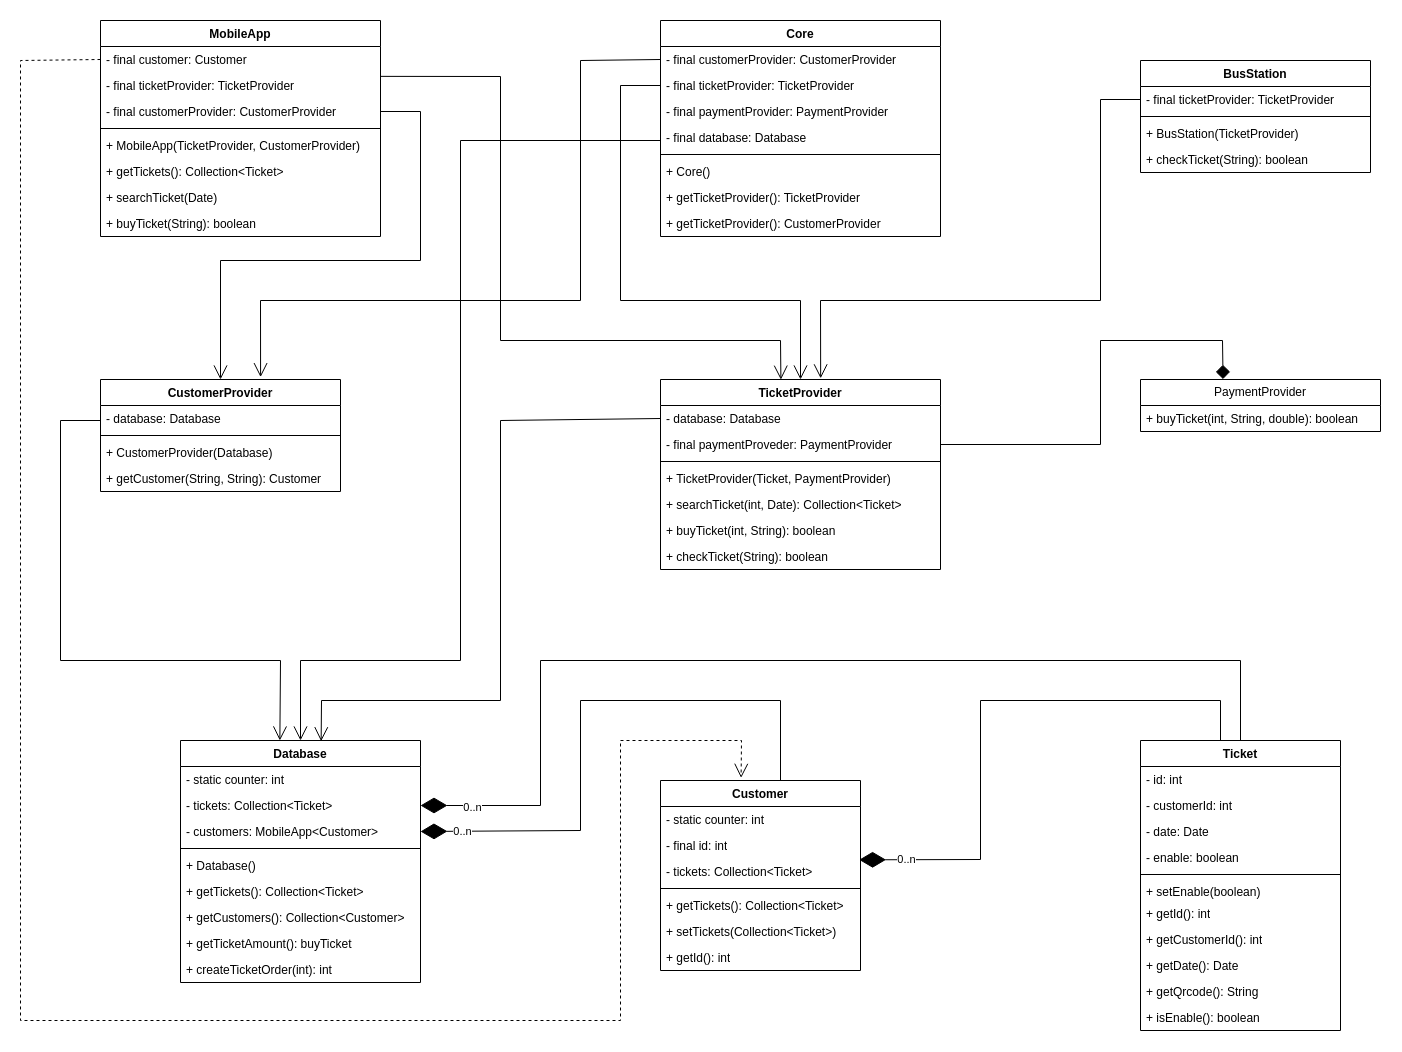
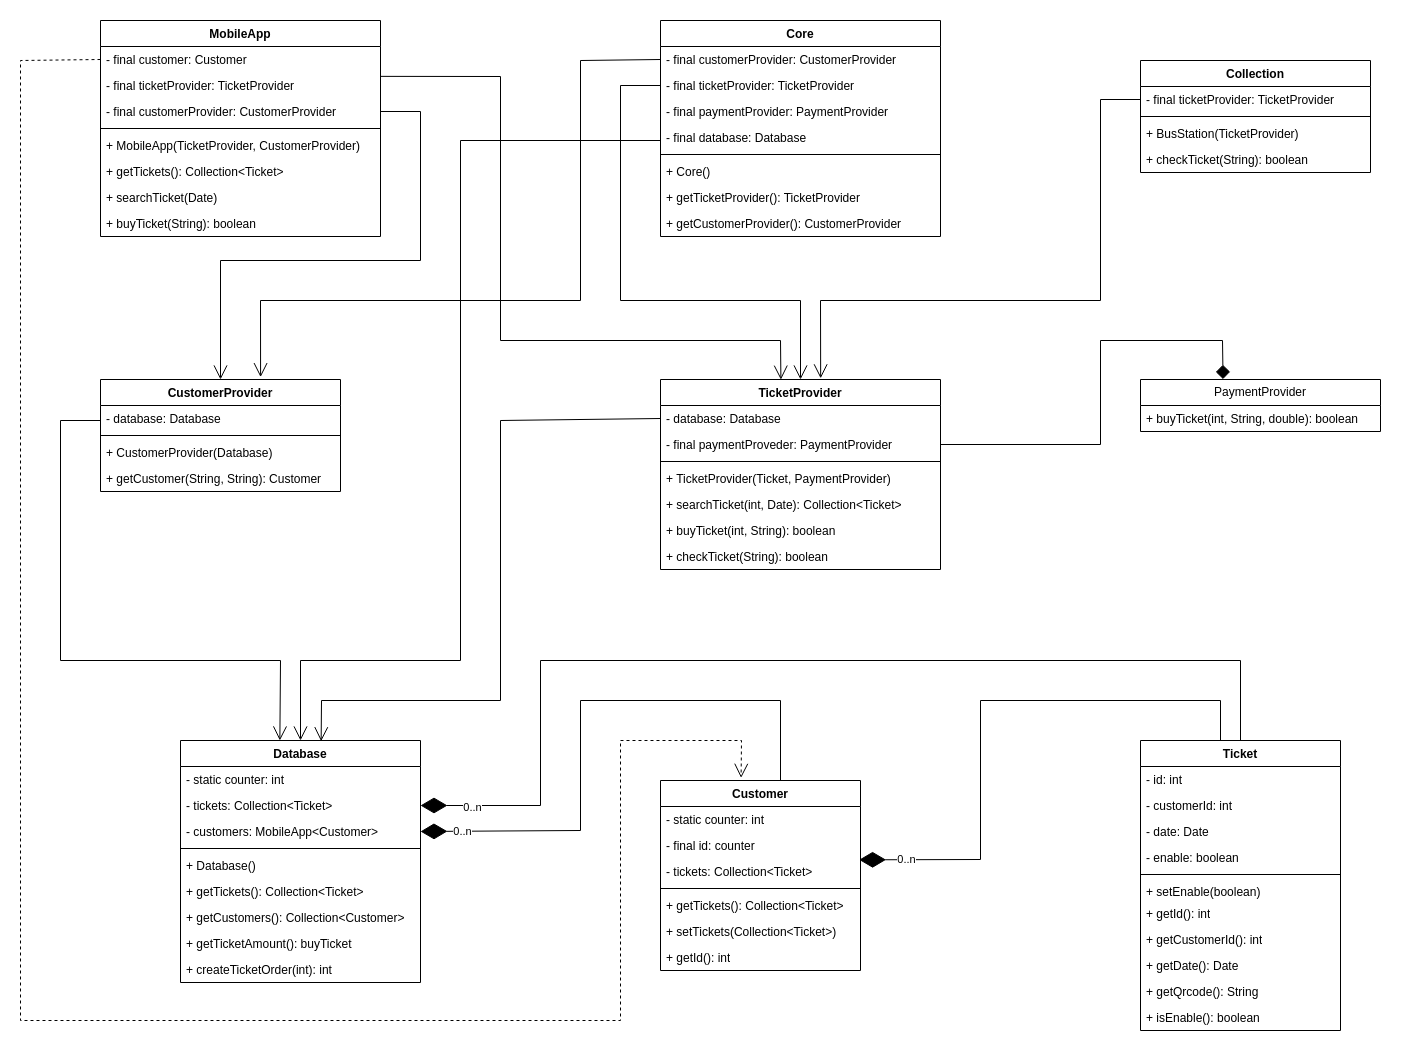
node "BusStation": label "BusStation" -> "Collection"
node "+ getTicketProvider(): CustomerProvider": label "+ getTicketProvider(): CustomerProvider" -> "+ getCustomerProvider(): CustomerProvider"
node "- final id: int": label "- final id: int" -> "- final id: counter"
